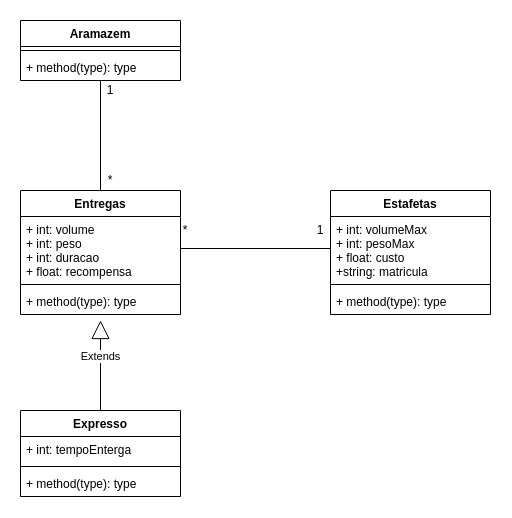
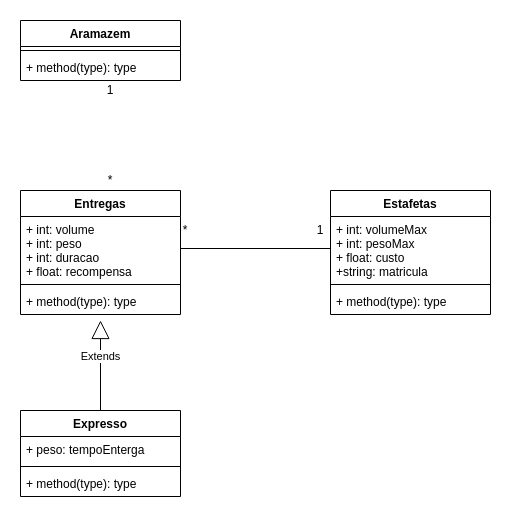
edge "Aramazem" -- "Entregas": removed
node "+ int: tempoEnterga": label "+ int: tempoEnterga" -> "+ peso: tempoEnterga"
